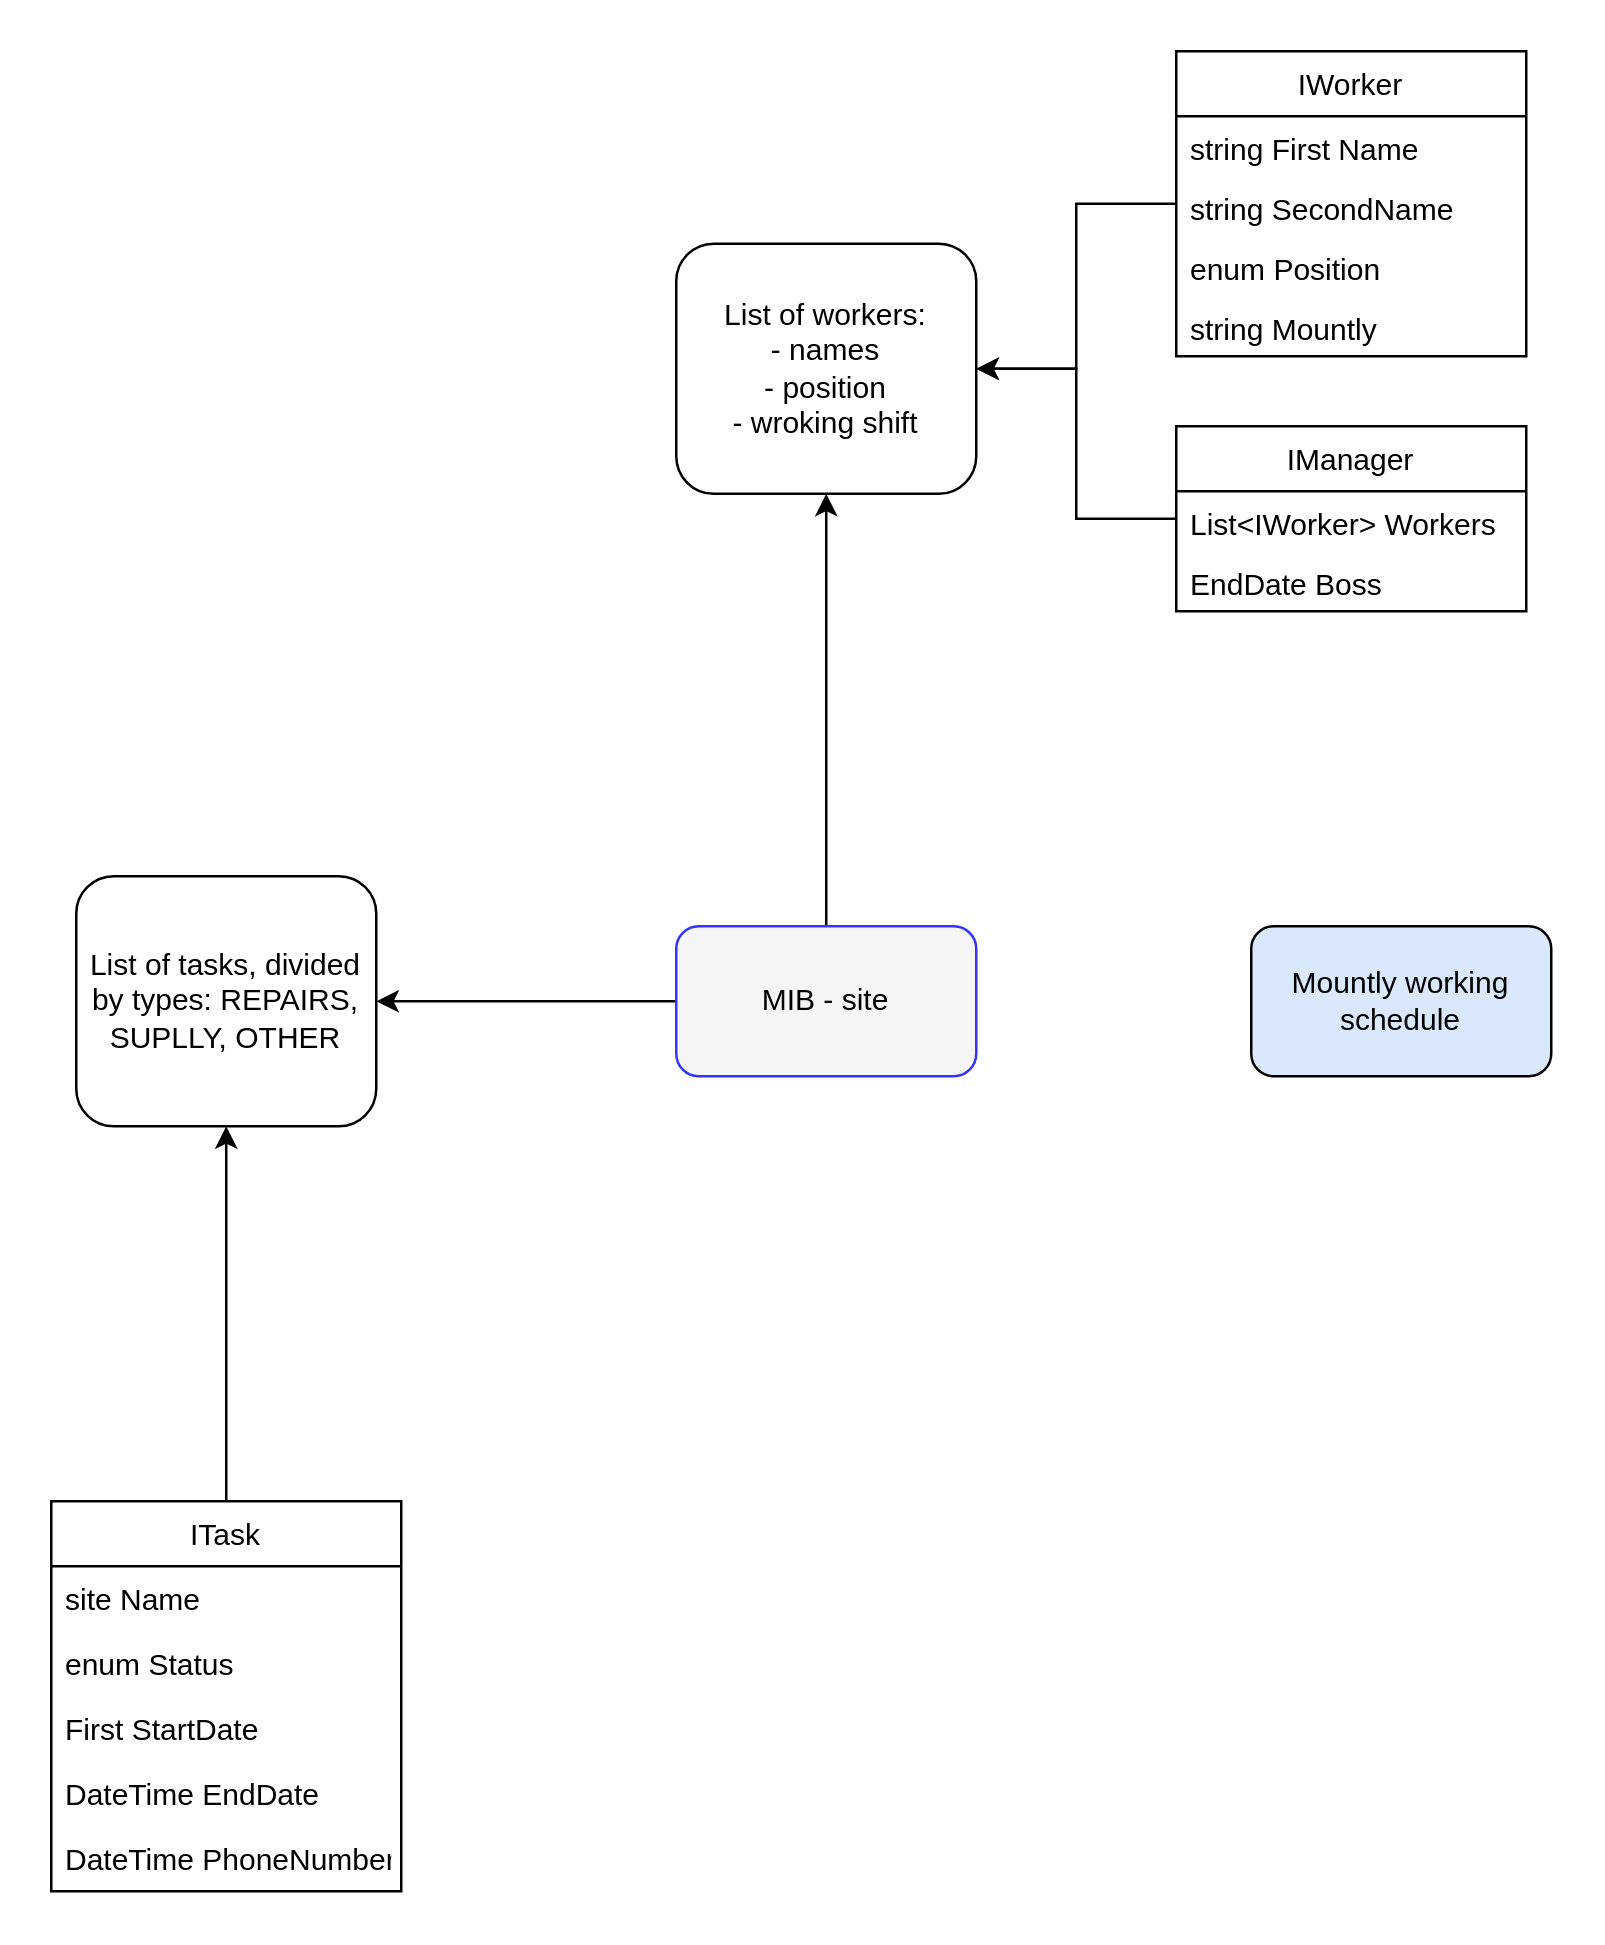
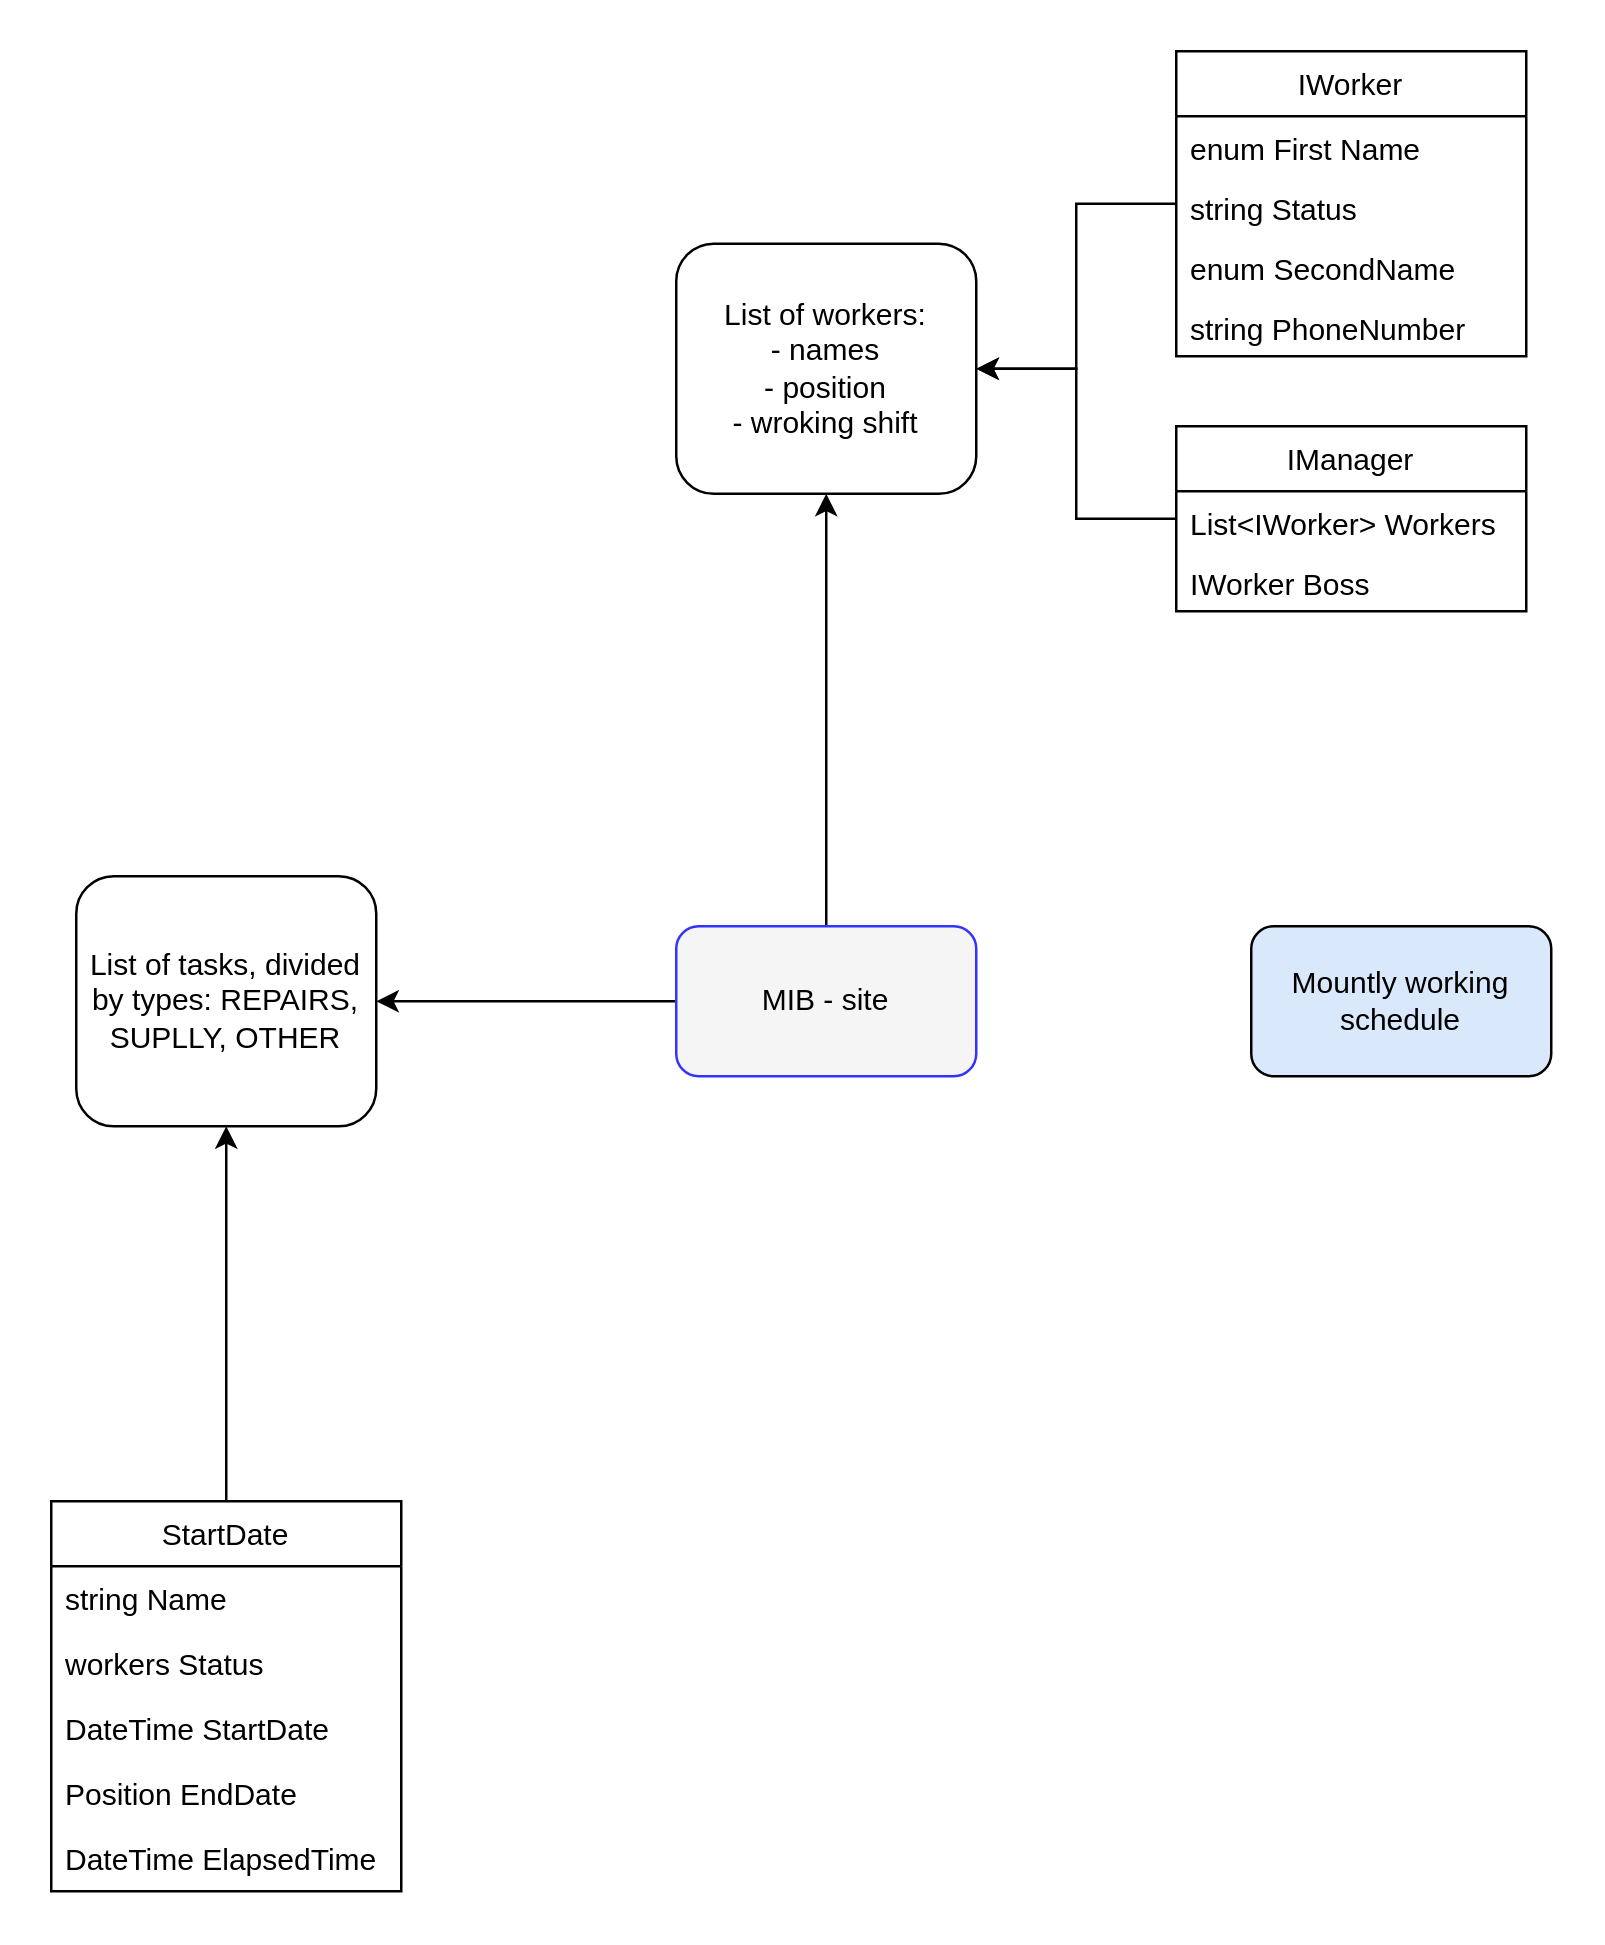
node "string First Name": label "string First Name" -> "enum First Name"
node "string SecondName": label "string SecondName" -> "string Status"
node "enum Position": label "enum Position" -> "enum SecondName"
node "string Mountly": label "string Mountly" -> "string PhoneNumber"
node "EndDate Boss": label "EndDate Boss" -> "IWorker Boss"
node "ITask": label "ITask" -> "StartDate"
node "site Name": label "site Name" -> "string Name"
node "enum Status": label "enum Status" -> "workers Status"
node "First StartDate": label "First StartDate" -> "DateTime StartDate"
node "DateTime EndDate": label "DateTime EndDate" -> "Position EndDate"
node "DateTime PhoneNumber": label "DateTime PhoneNumber" -> "DateTime ElapsedTime"
